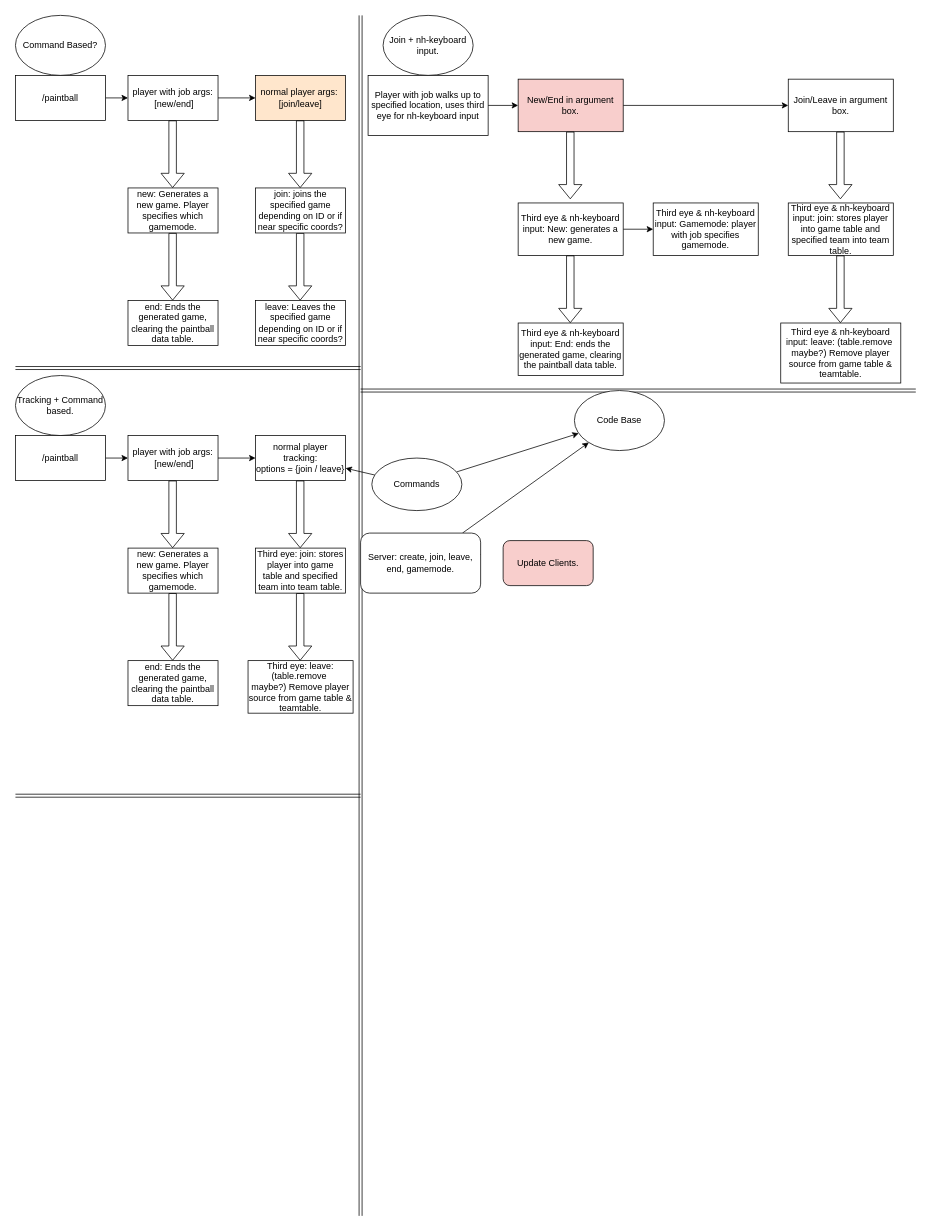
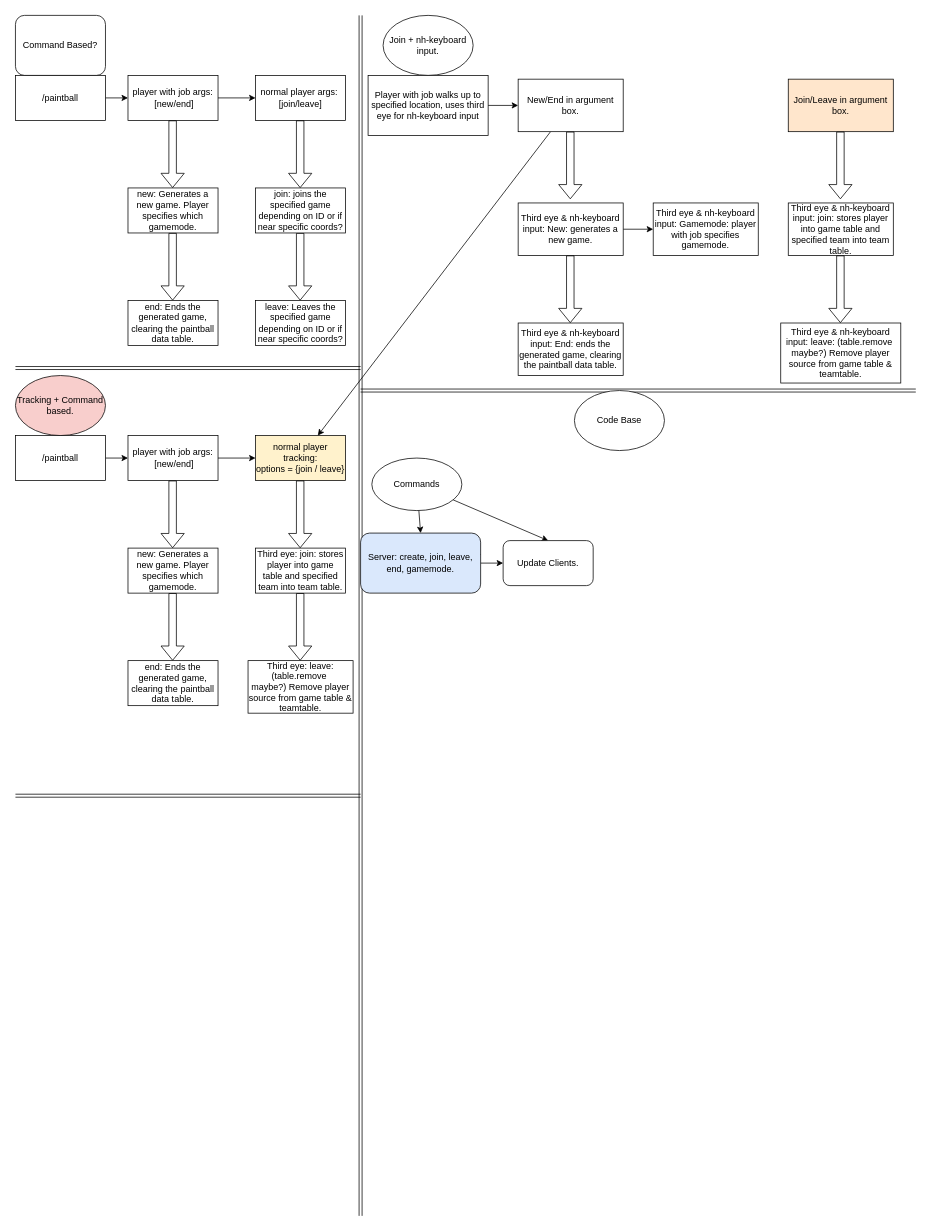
node "Command Based?": shape ellipse -> rounded rectangle
node "normal player args: [join/leave]": fillcolor #ffe6cc -> #ffffff
node "New/End in argument box.": fillcolor #f8cecc -> #ffffff
edge "New/End in argument box." -> "Join/Leave in argument box.": now "New/End in argument box." -> "normal player tracking: options = {join / leave}"
node "Join/Leave in argument box.": fillcolor #ffffff -> #ffe6cc
node "Tracking + Command based.": fillcolor #ffffff -> #f8cecc
edge "Commands" -> "Code Base": now "Commands" -> "Update Clients."
node "normal player tracking: options = {join / leave}": fillcolor #ffffff -> #fff2cc
edge "Commands" -> "normal player tracking: options = {join / leave}": now "Commands" -> "Server: create, join, leave, end, gamemode."
edge "Server: create, join, leave, end, gamemode." -> "Code Base": now "Server: create, join, leave, end, gamemode." -> "Update Clients."
node "Server: create, join, leave, end, gamemode.": fillcolor #ffffff -> #dae8fc
node "Update Clients.": fillcolor #f8cecc -> #ffffff
